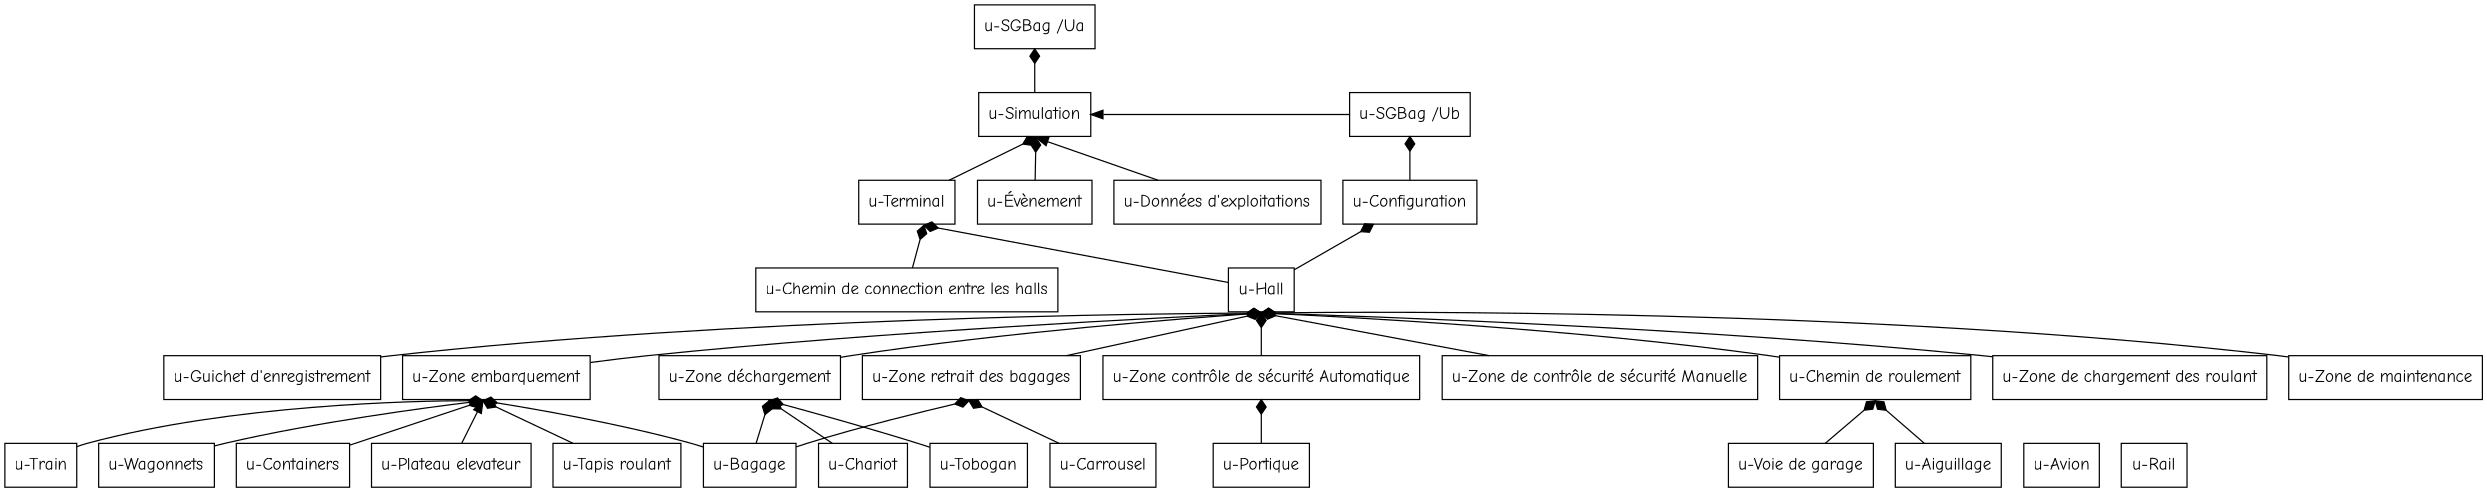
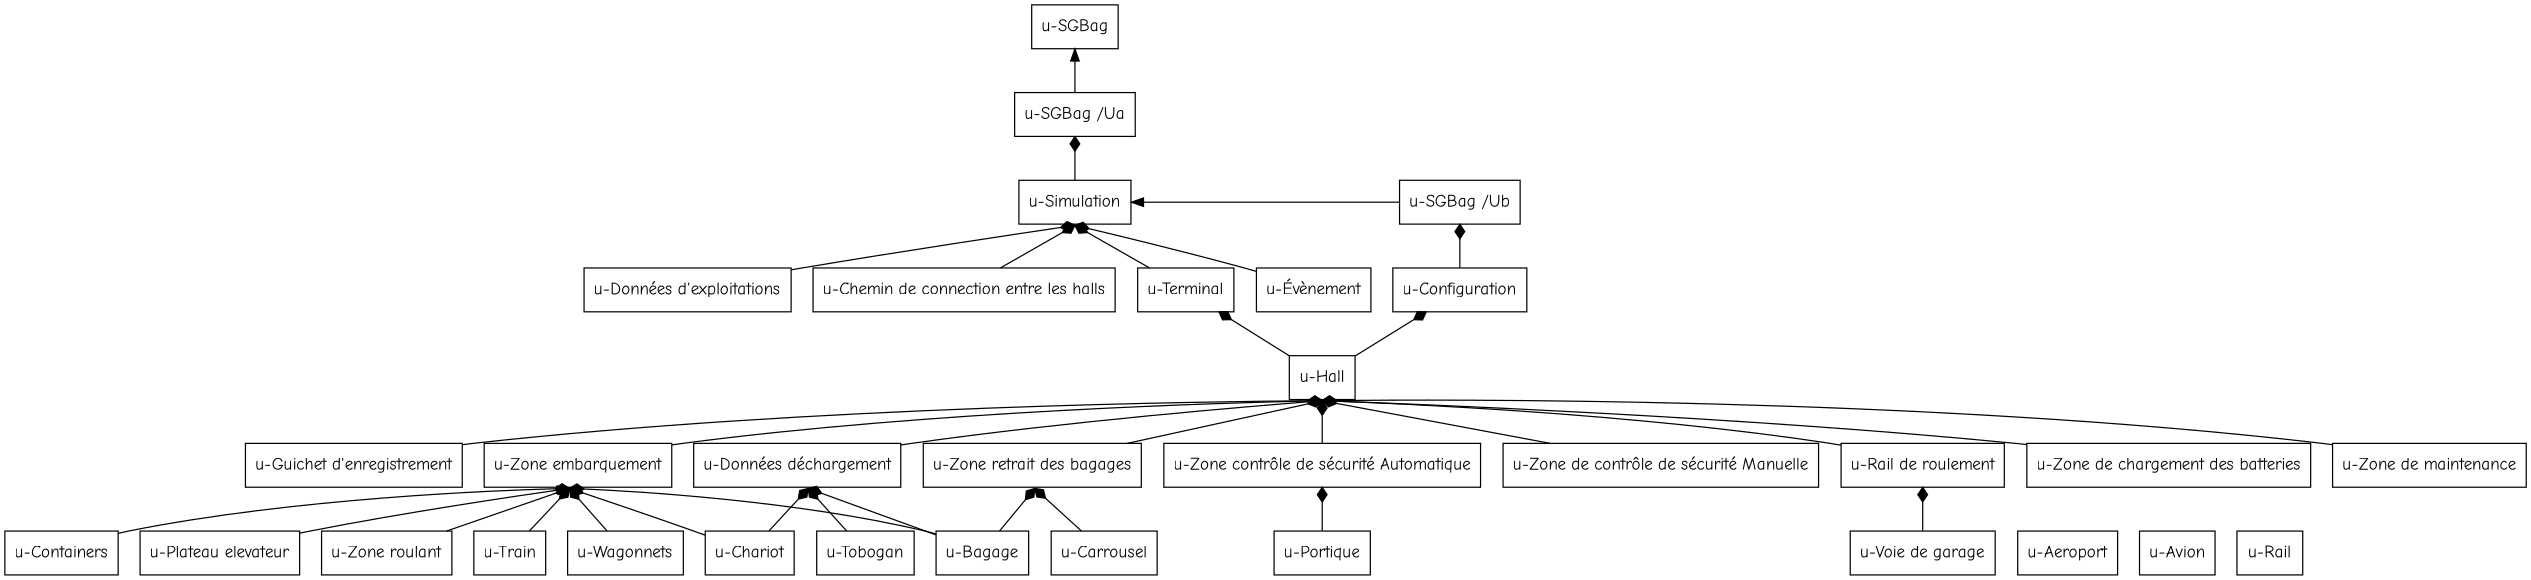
node "u-SGBag": added
edge "u-Données d'exploitations" -> "u-Simulation": arrowhead normal -> diamond
edge "u-Chemin de connection entre les halls" -> "u-Terminal": now "u-Chemin de connection entre les halls" -> "u-Simulation"
node "u-Zone déchargement": label "u-Zone déchargement" -> "u-Données déchargement"
node "u-Chemin de roulement": label "u-Chemin de roulement" -> "u-Rail de roulement"
node "u-Zone de chargement des roulant": label "u-Zone de chargement des roulant" -> "u-Zone de chargement des batteries"
node "u-Tapis roulant": label "u-Tapis roulant" -> "u-Zone roulant"
node "u-Aiguillage": removed
edge "u-Chariot" -> "u-Zone embarquement": added
node "u-Aeroport": added
